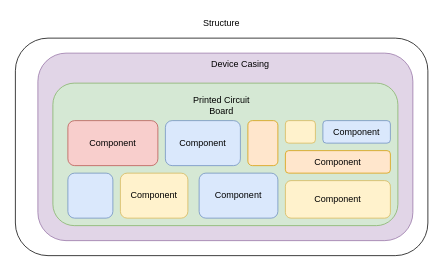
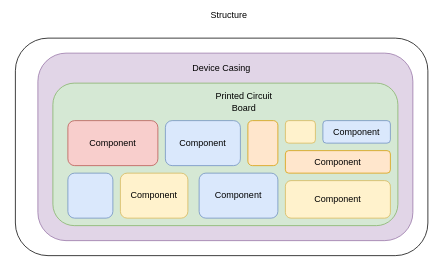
node "Structure": moved (222, 23) -> (229, 15)
node "Device Casing": moved (240, 64) -> (222, 68)
node "Printed Circuit Board": moved (222, 105) -> (244, 102)
